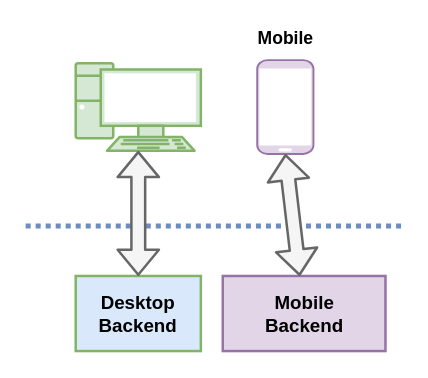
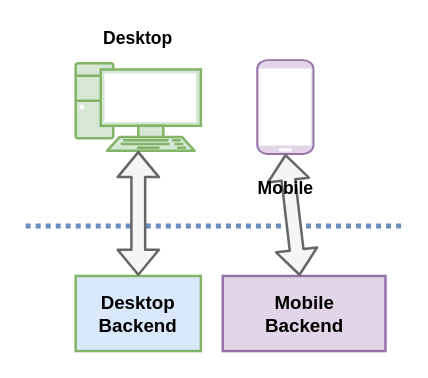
node "Desktop": added
node "Mobile": moved (285, 38) -> (285, 188)
